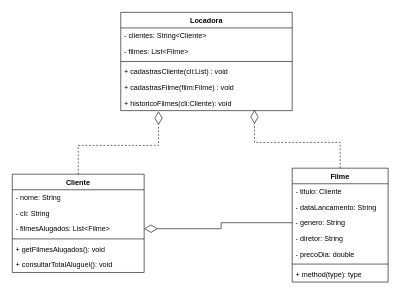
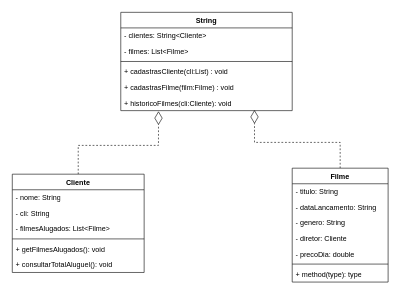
node "Locadora": label "Locadora" -> "String"
node "- titulo: Cliente": label "- titulo: Cliente" -> "- titulo: String"
edge "- genero: String" -> "- filmesAlugados: List<Filme>": removed
node "- diretor: String": label "- diretor: String" -> "- diretor: Cliente"
